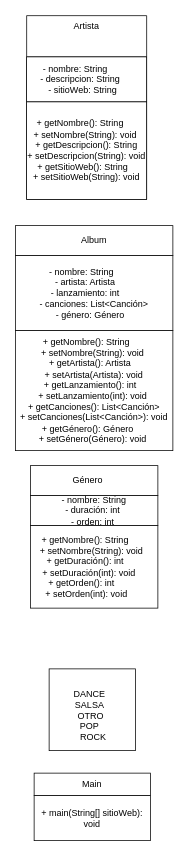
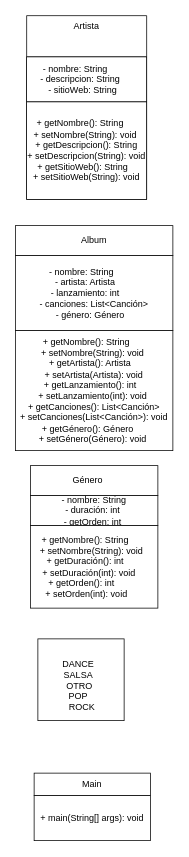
node "- nombre: String - duración: int - orden: int": label "- nombre: String - duración: int - orden: int" -> "- nombre: String - duración: int - getOrden: int"
node "DANCE SALSA OTRO POP ROCK": moved (92, 710) -> (81, 680)
node "+ main(String[] sitioWeb): void": label "+ main(String[] sitioWeb): void" -> "+ main(String[] args): void"
